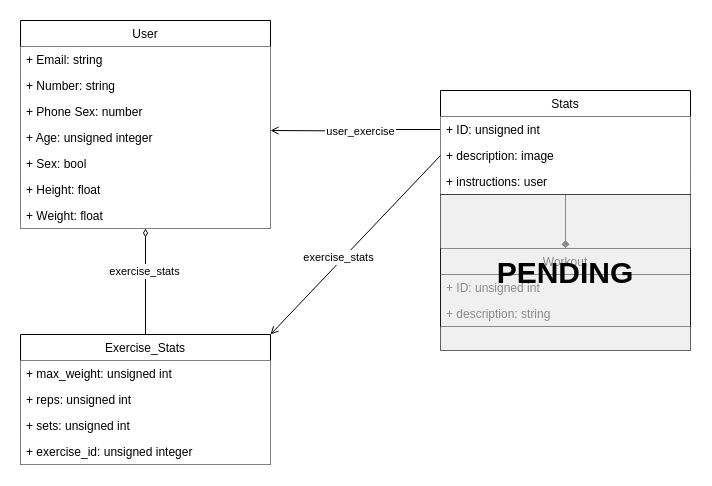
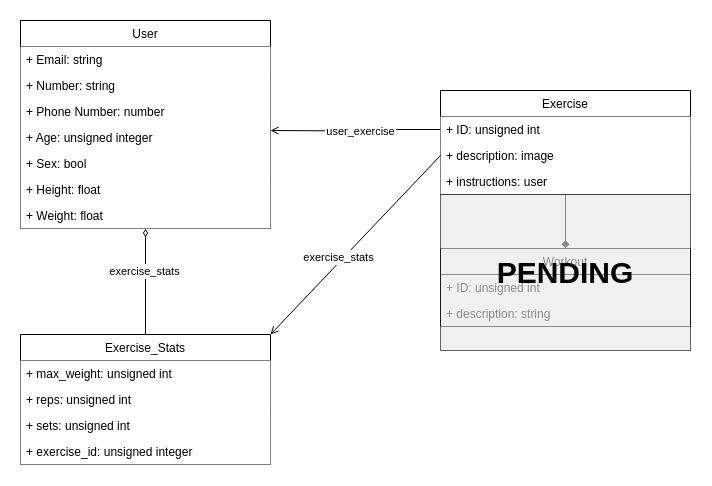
node "Stats": label "Stats" -> "Exercise"
node "+ Phone Sex: number": label "+ Phone Sex: number" -> "+ Phone Number: number"
